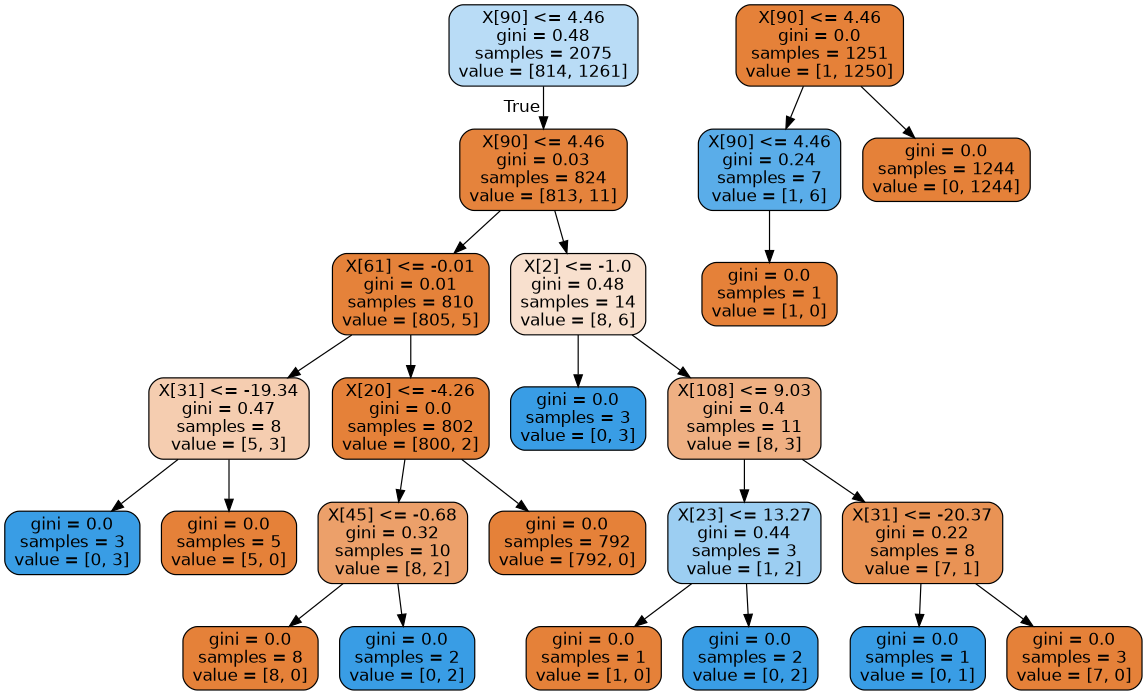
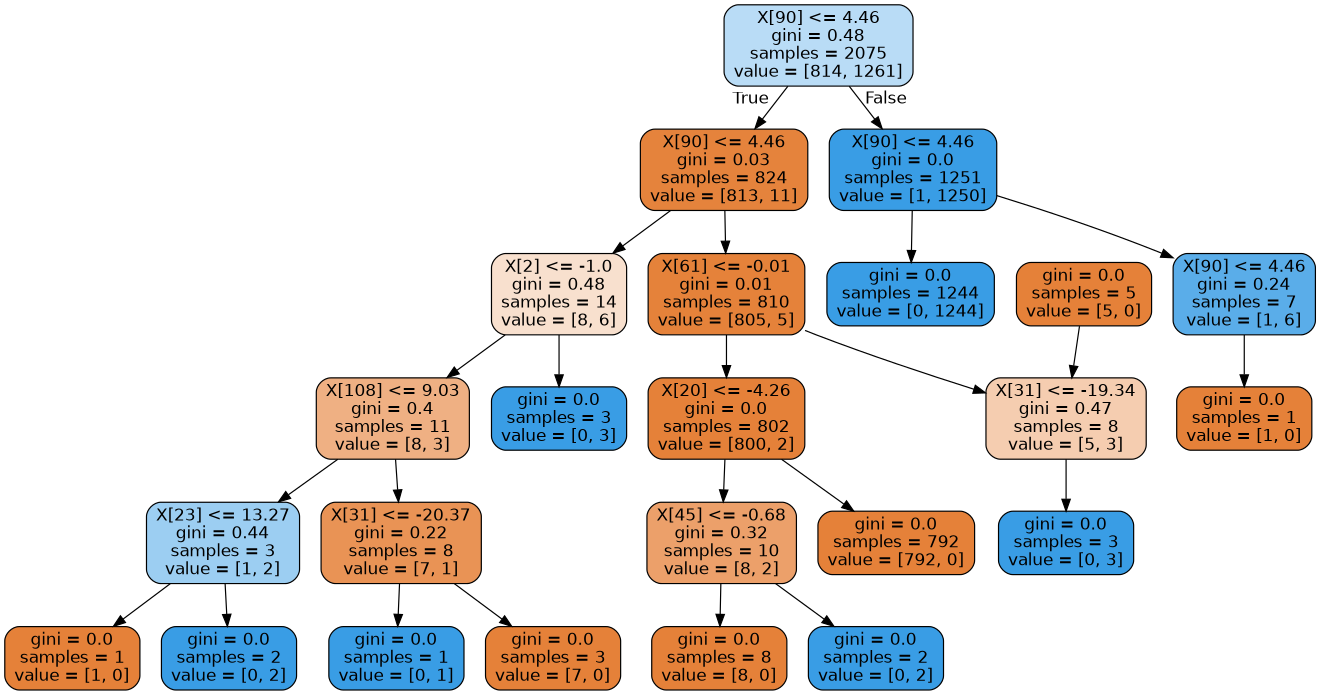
node "X[90] <= 4.46 gini = 0.0 samples = 1251 value = [1, 1250]": fillcolor #e58139 -> #399de5
edge "X[90] <= 4.46 gini = 0.48 samples = 2075 value = [814, 1261]" -> "X[90] <= 4.46 gini = 0.0 samples = 1251 value = [1, 1250]": added
node "gini = 0.0 samples = 1244 value = [0, 1244]": fillcolor #e58139 -> #399de5
edge "X[31] <= -19.34 gini = 0.47 samples = 8 value = [5, 3]" -> "gini = 0.0 samples = 5 value = [5, 0]": reversed
